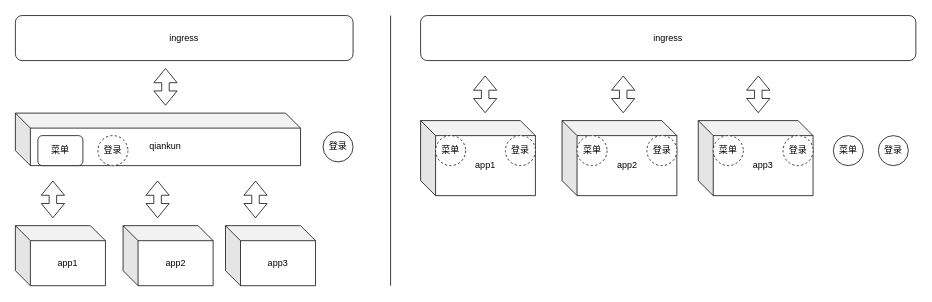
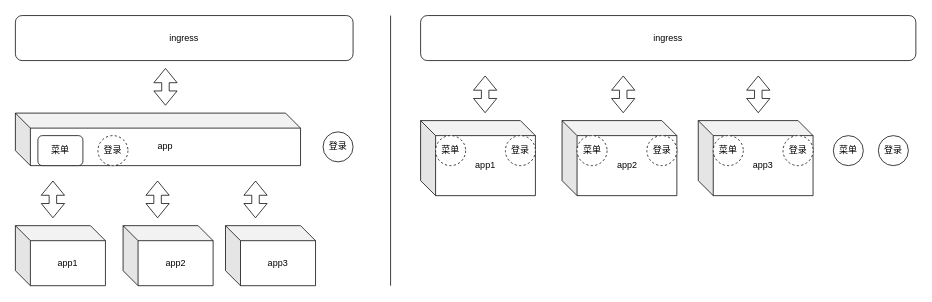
node "qiankun": label "qiankun" -> "app"
